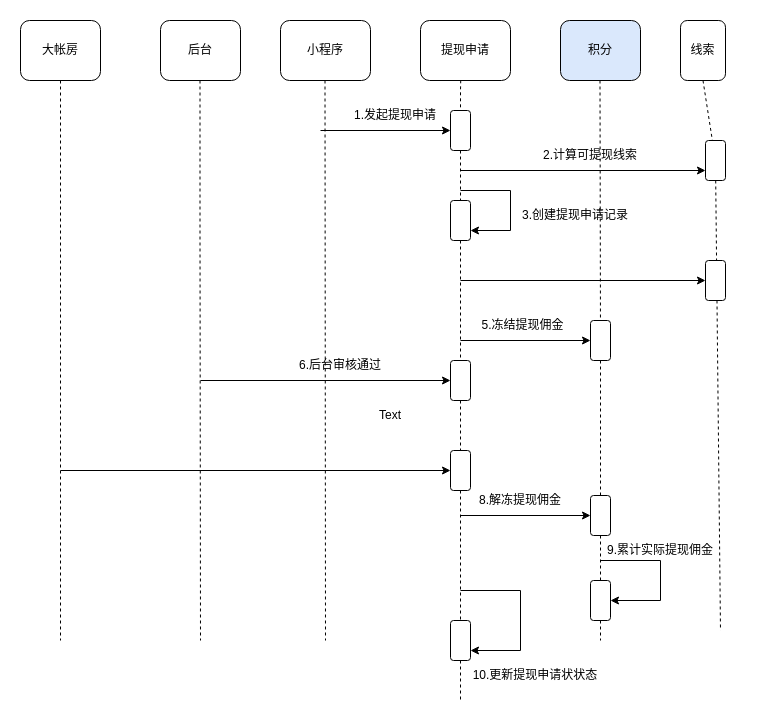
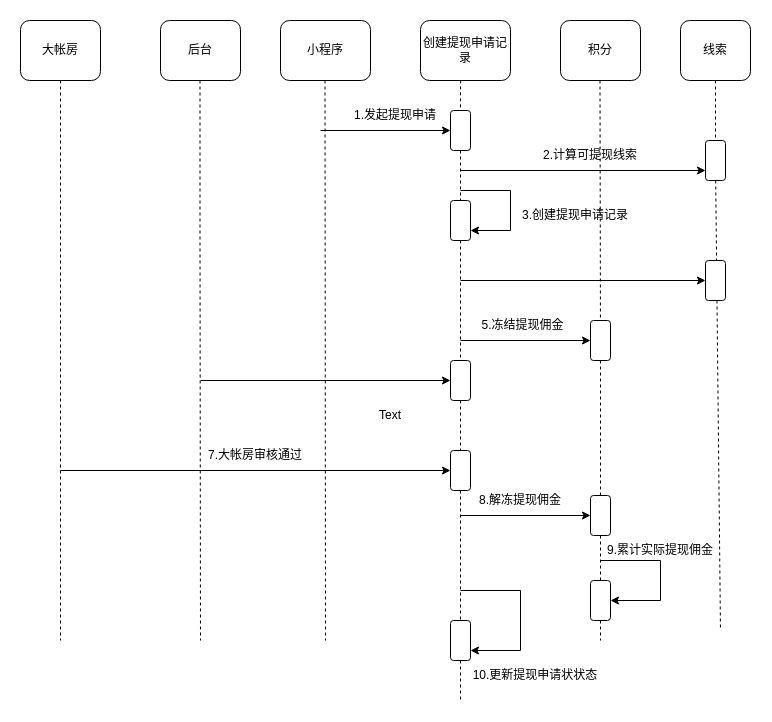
node "提现申请": label "提现申请" -> "创建提现申请记录"
node "积分": fillcolor #dae8fc -> #ffffff
node "线索": size 45x60 -> 70x60
node "6.后台审核通过": removed
node "7.大帐房审核通过": added
